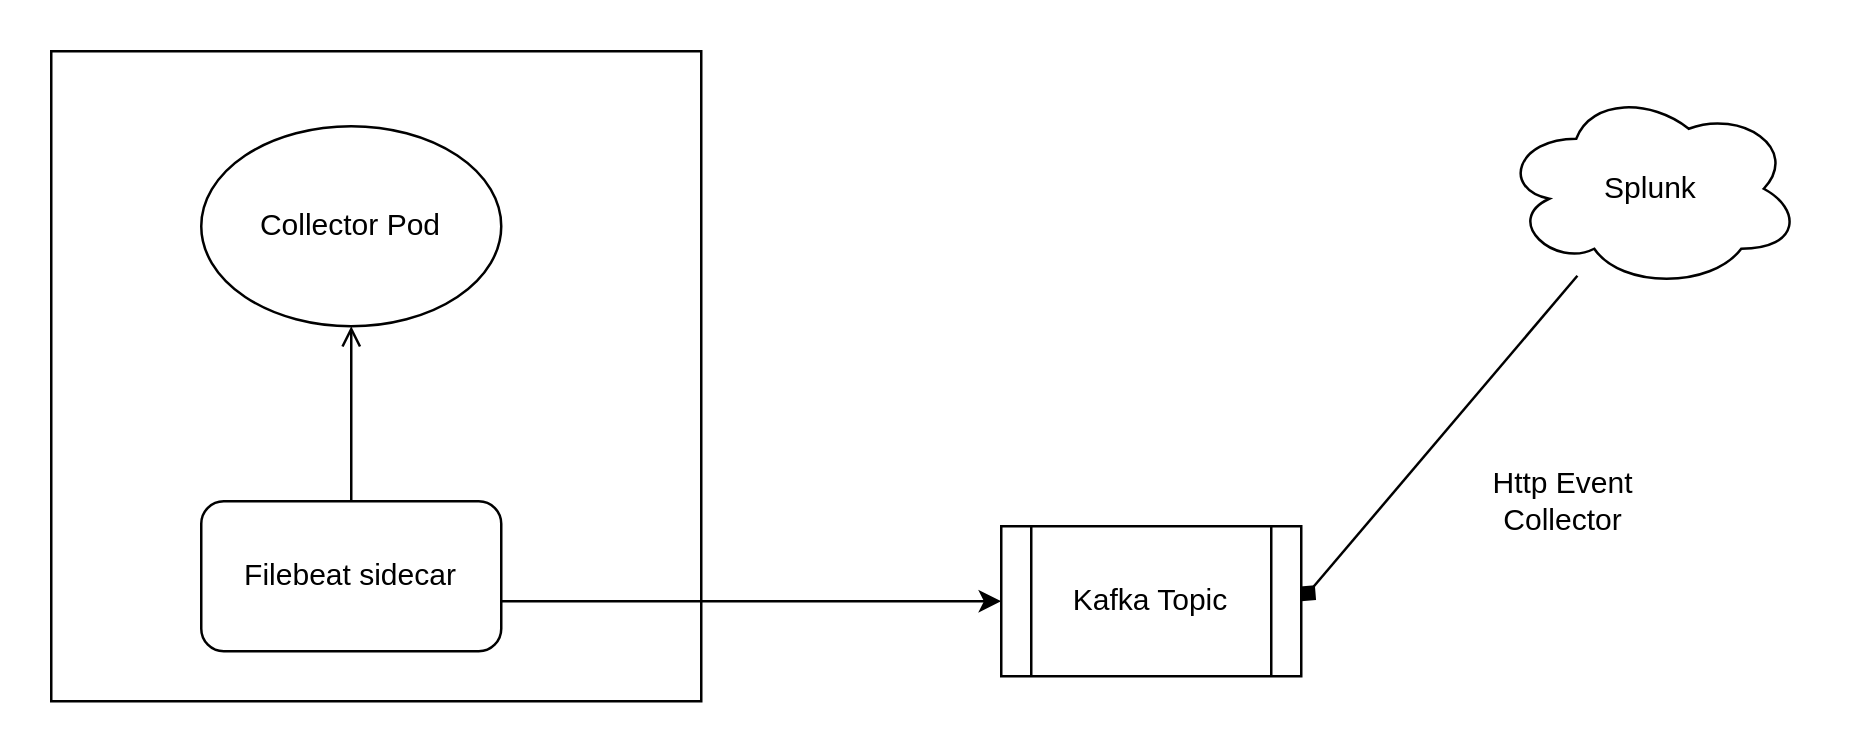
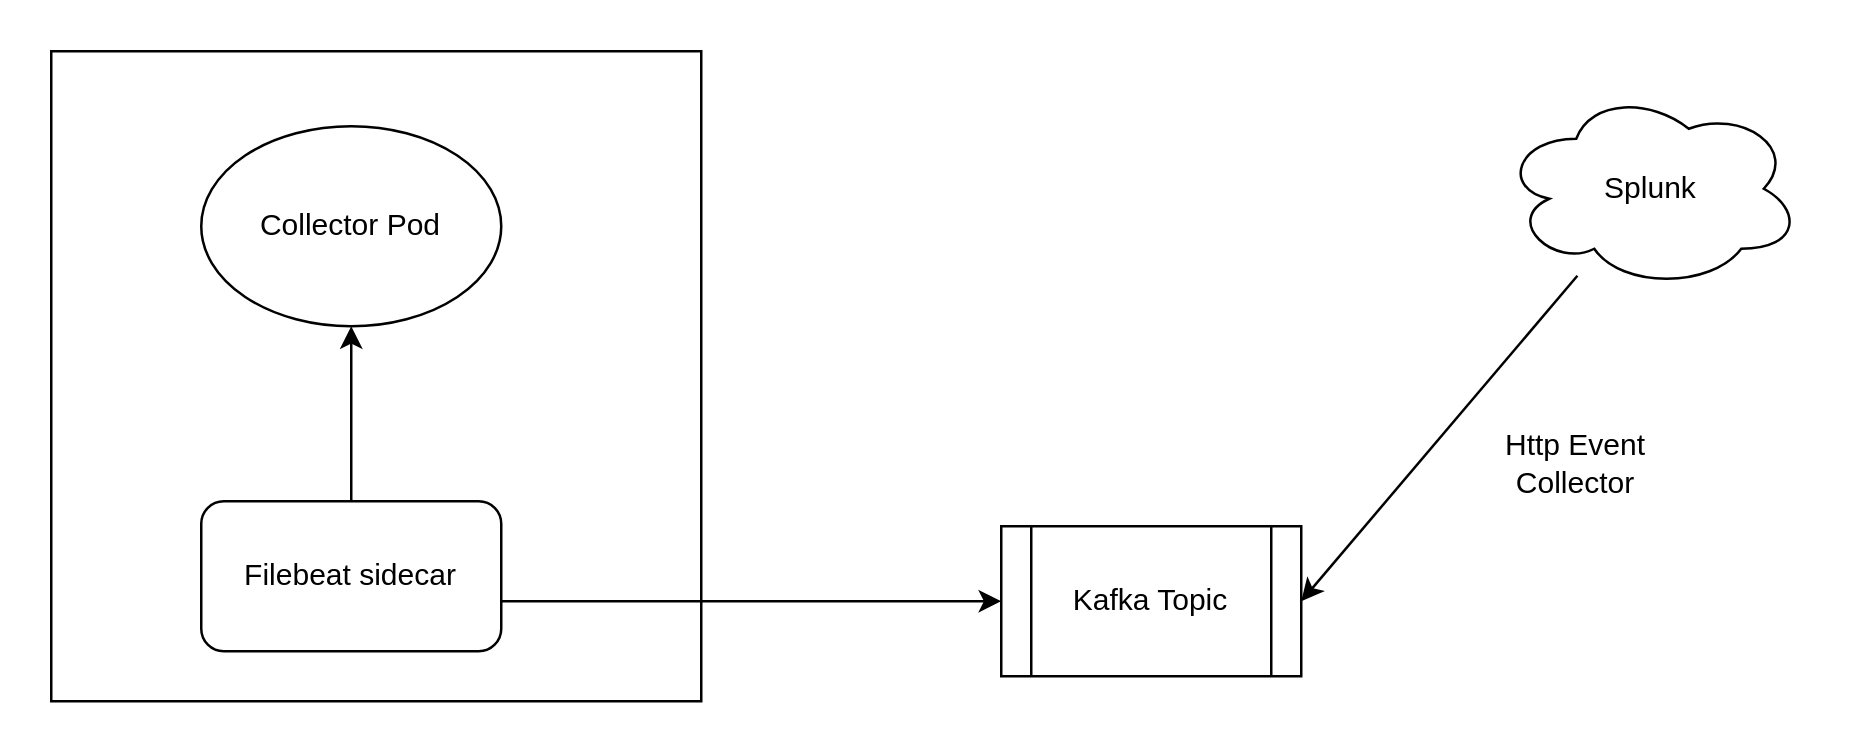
edge "Filebeat sidecar" -> "Collector Pod": arrowhead open -> classic
node "Http Event Collector": moved (1564, 501) -> (1576, 464)
edge "Splunk" -> "Kafka Topic": arrowhead diamond -> classic
